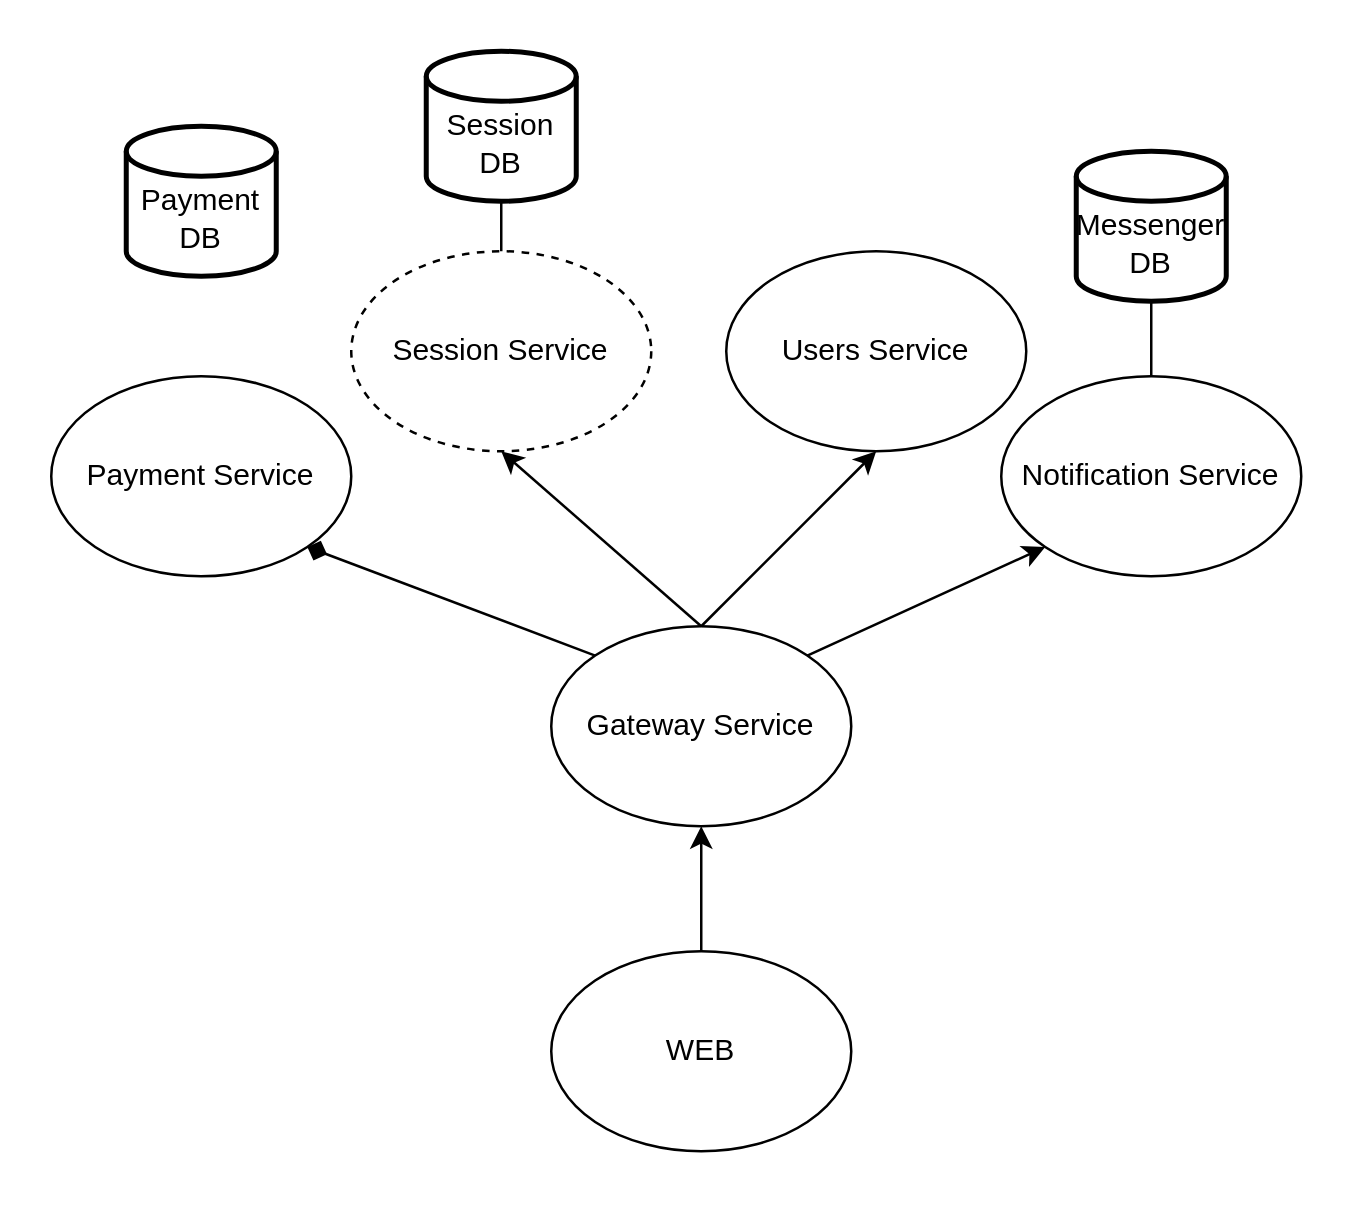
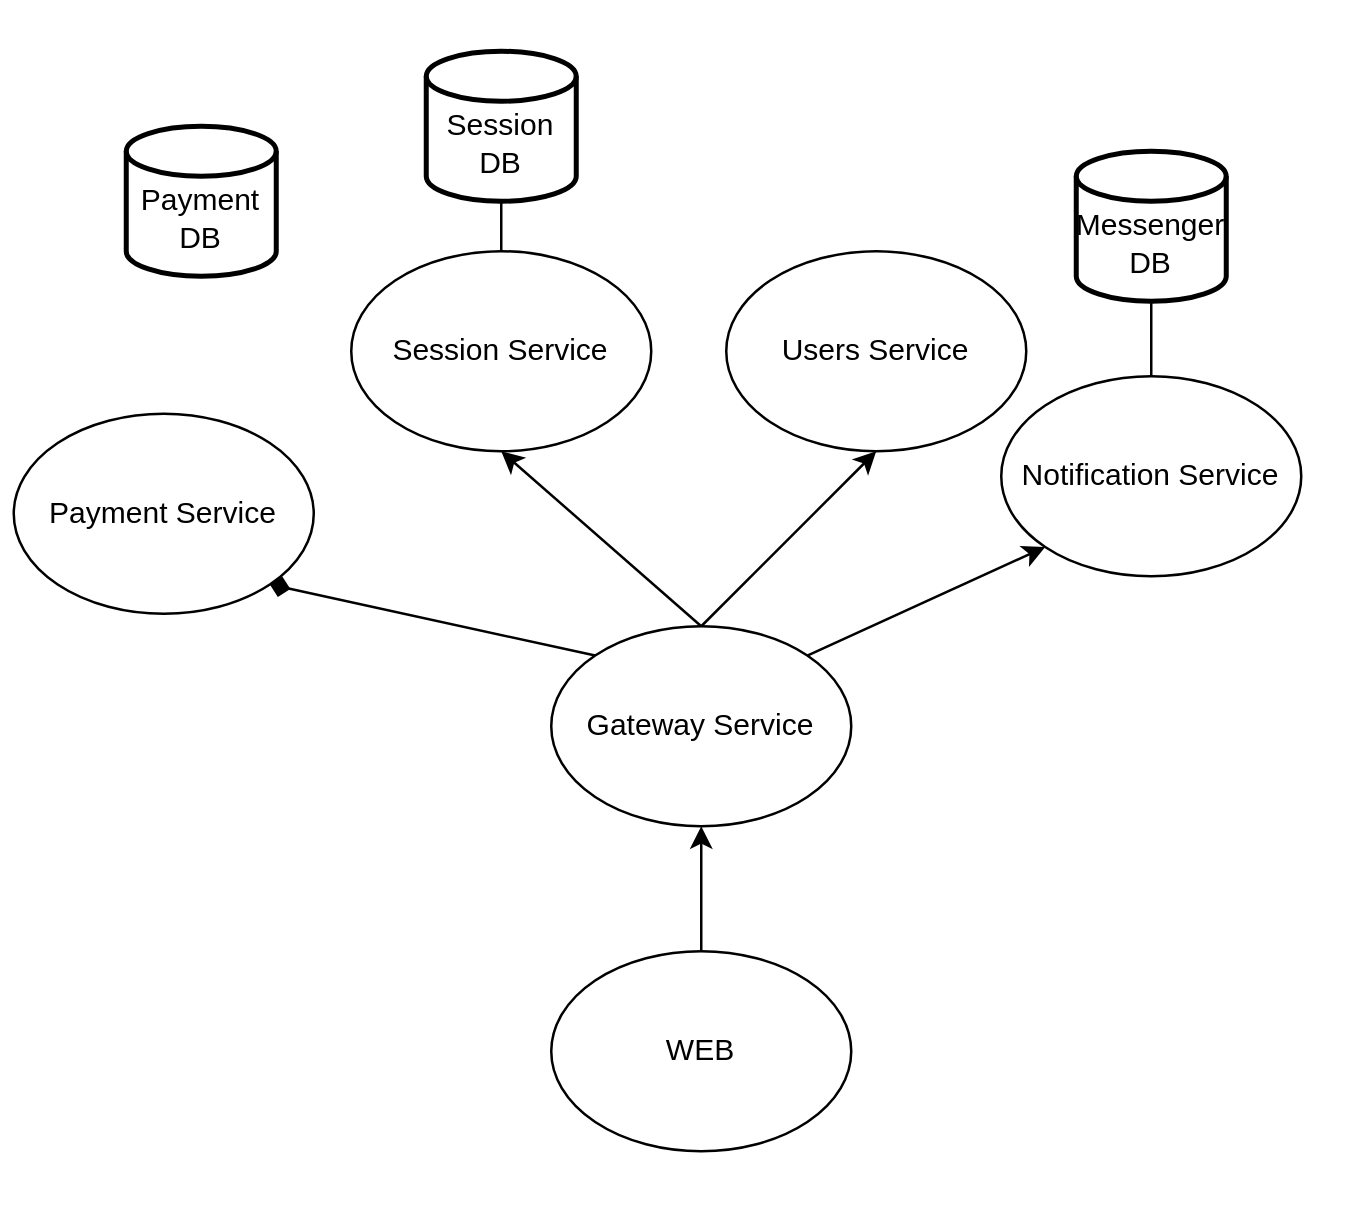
node "Session Service": style dashed -> solid
node "Payment Service": moved (201, 476) -> (164, 514)
